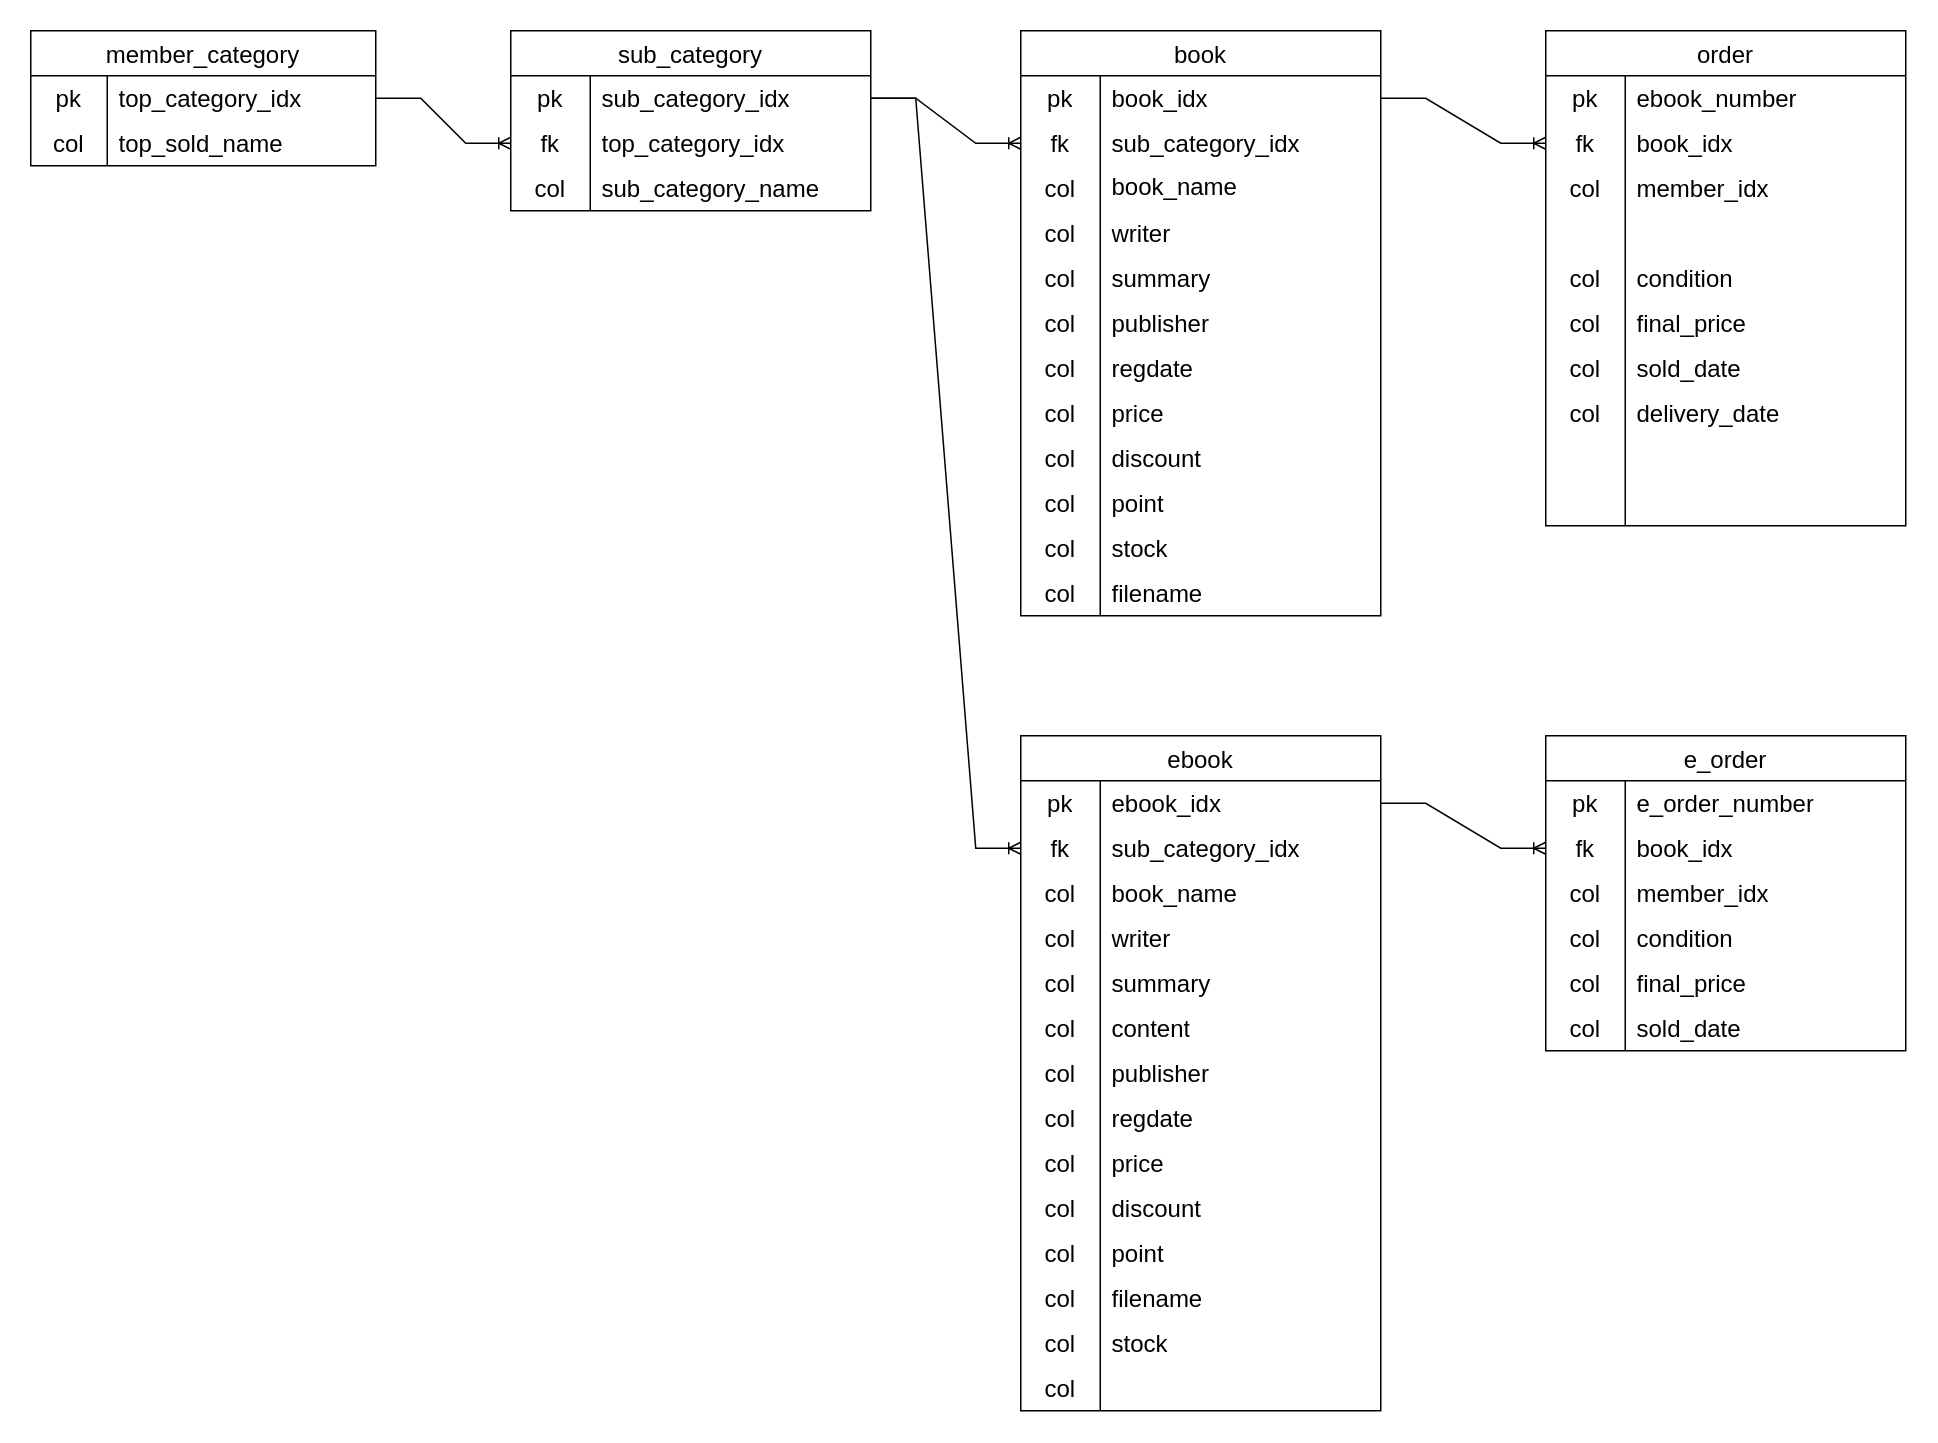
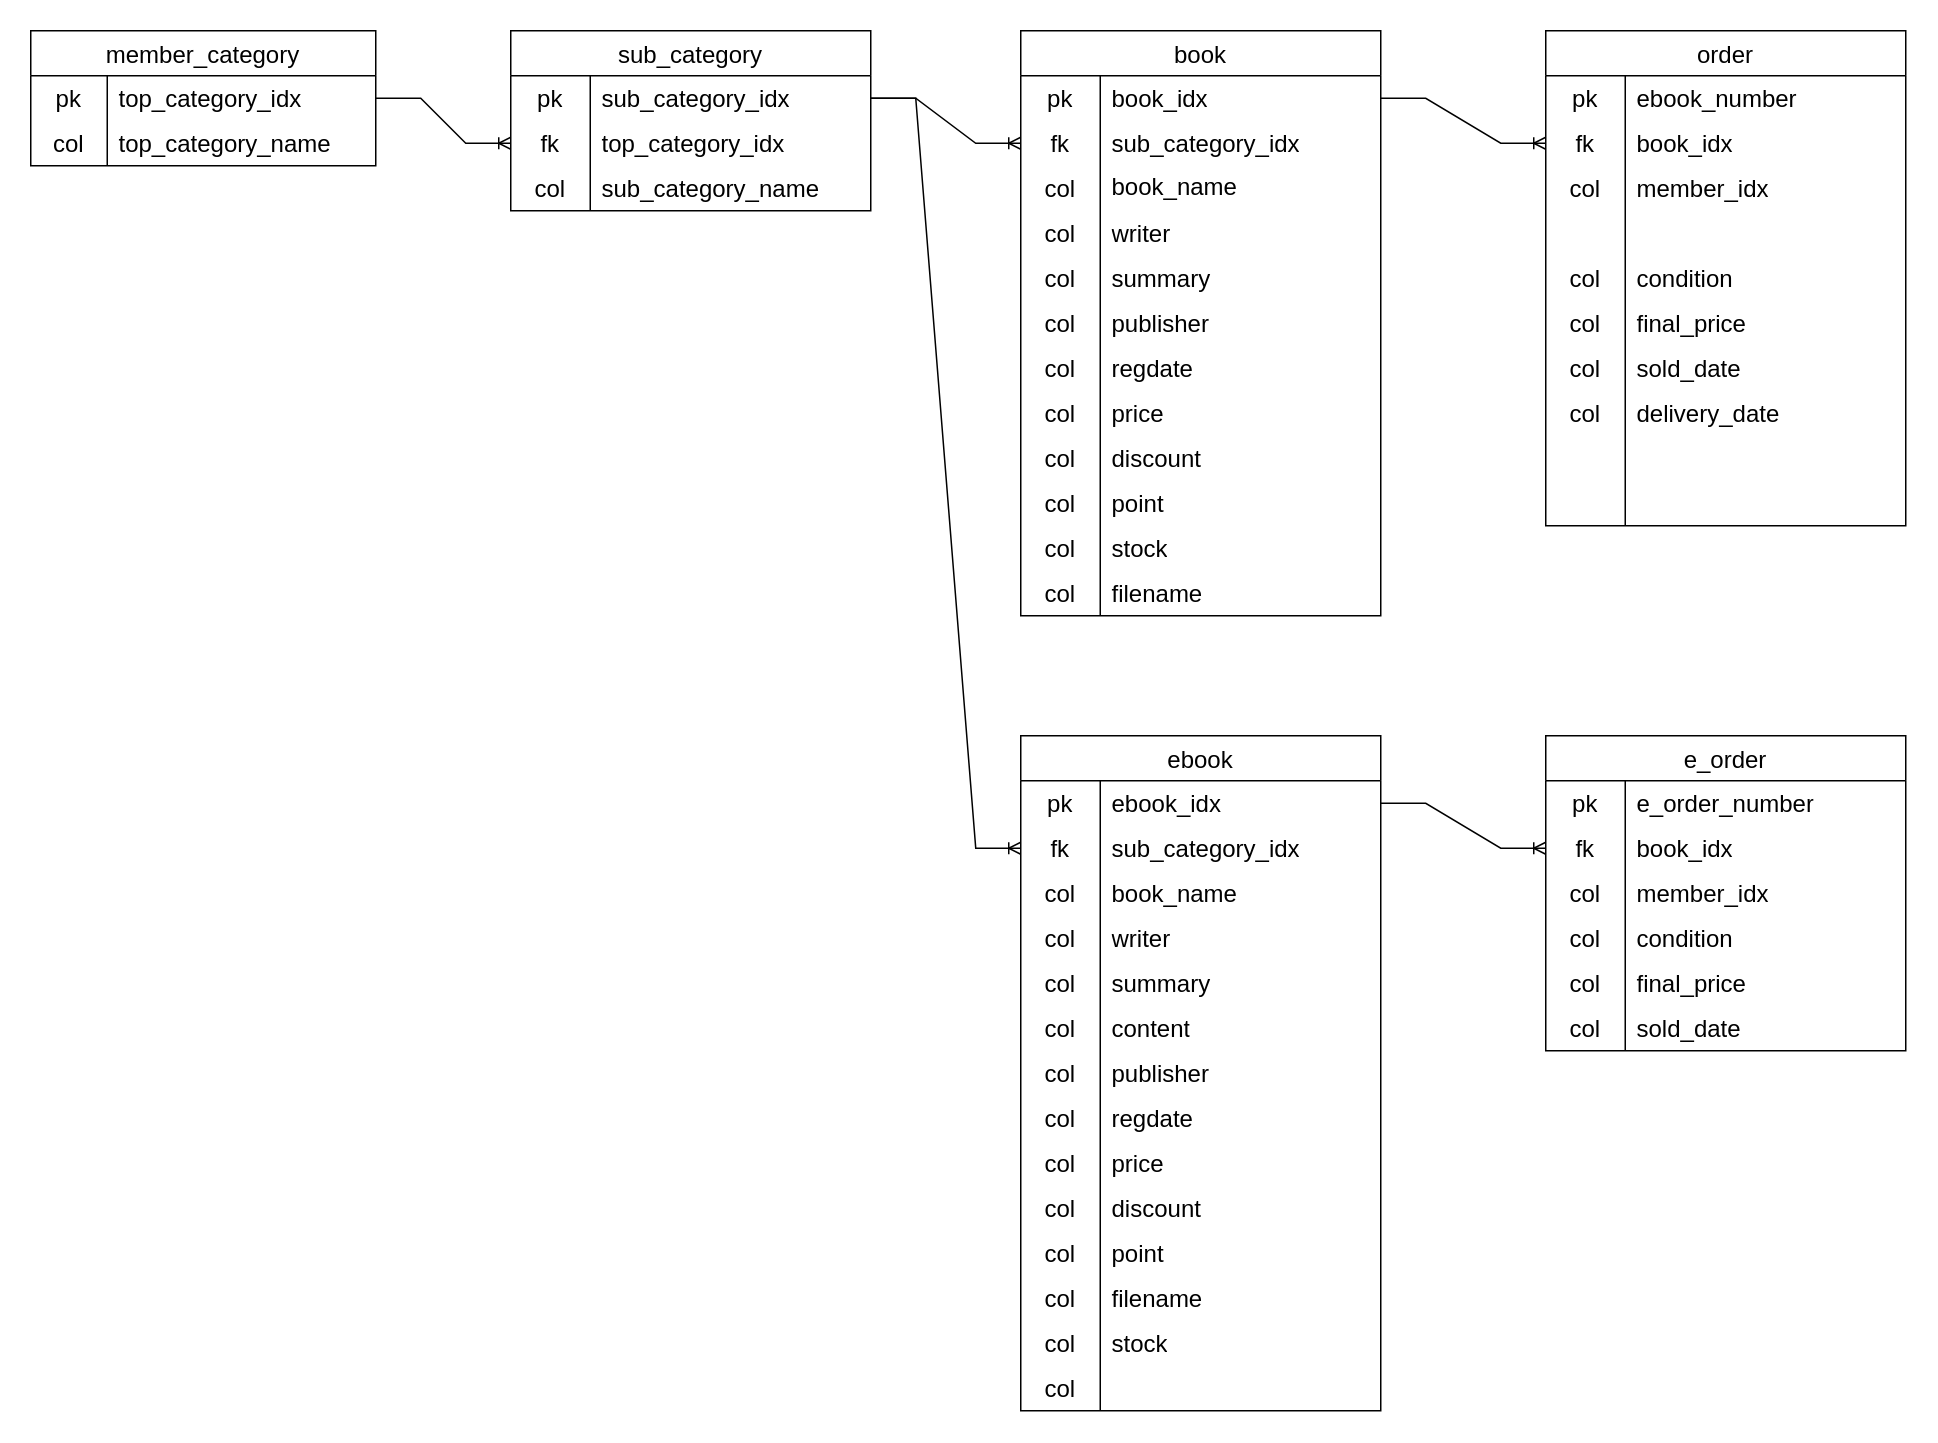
node "top_sold_name": label "top_sold_name" -> "top_category_name"
